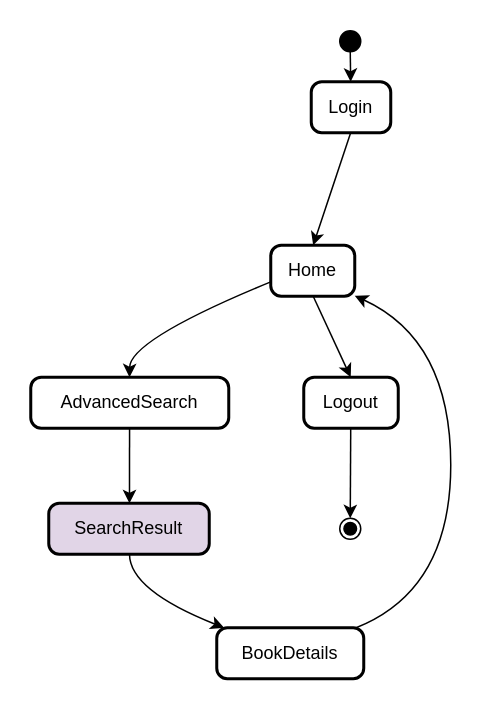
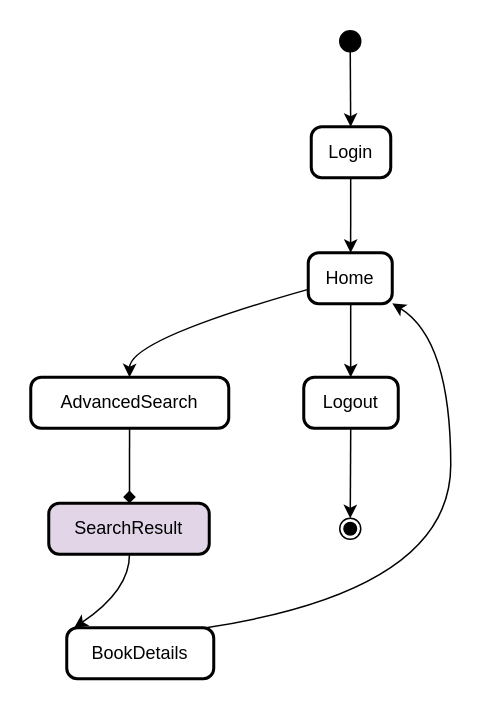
node "Login": moved (351, 107) -> (351, 152)
node "Home": moved (313, 271) -> (350, 278)
edge "AdvancedSearch" -> "SearchResult": arrowhead classic -> diamond
node "BookDetails": moved (290, 653) -> (140, 653)
